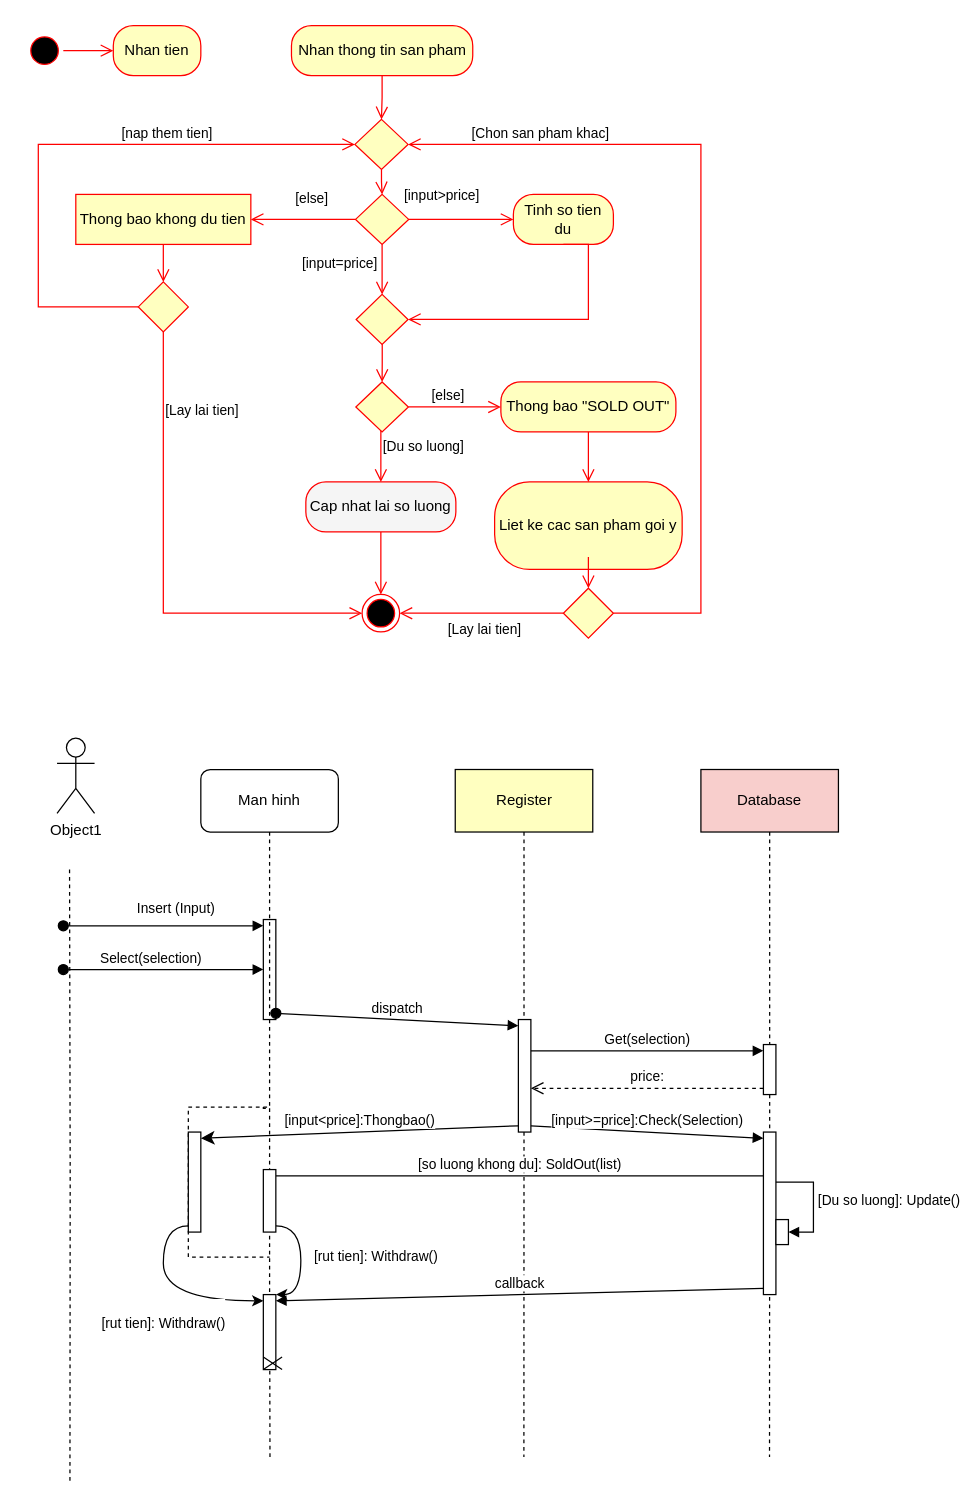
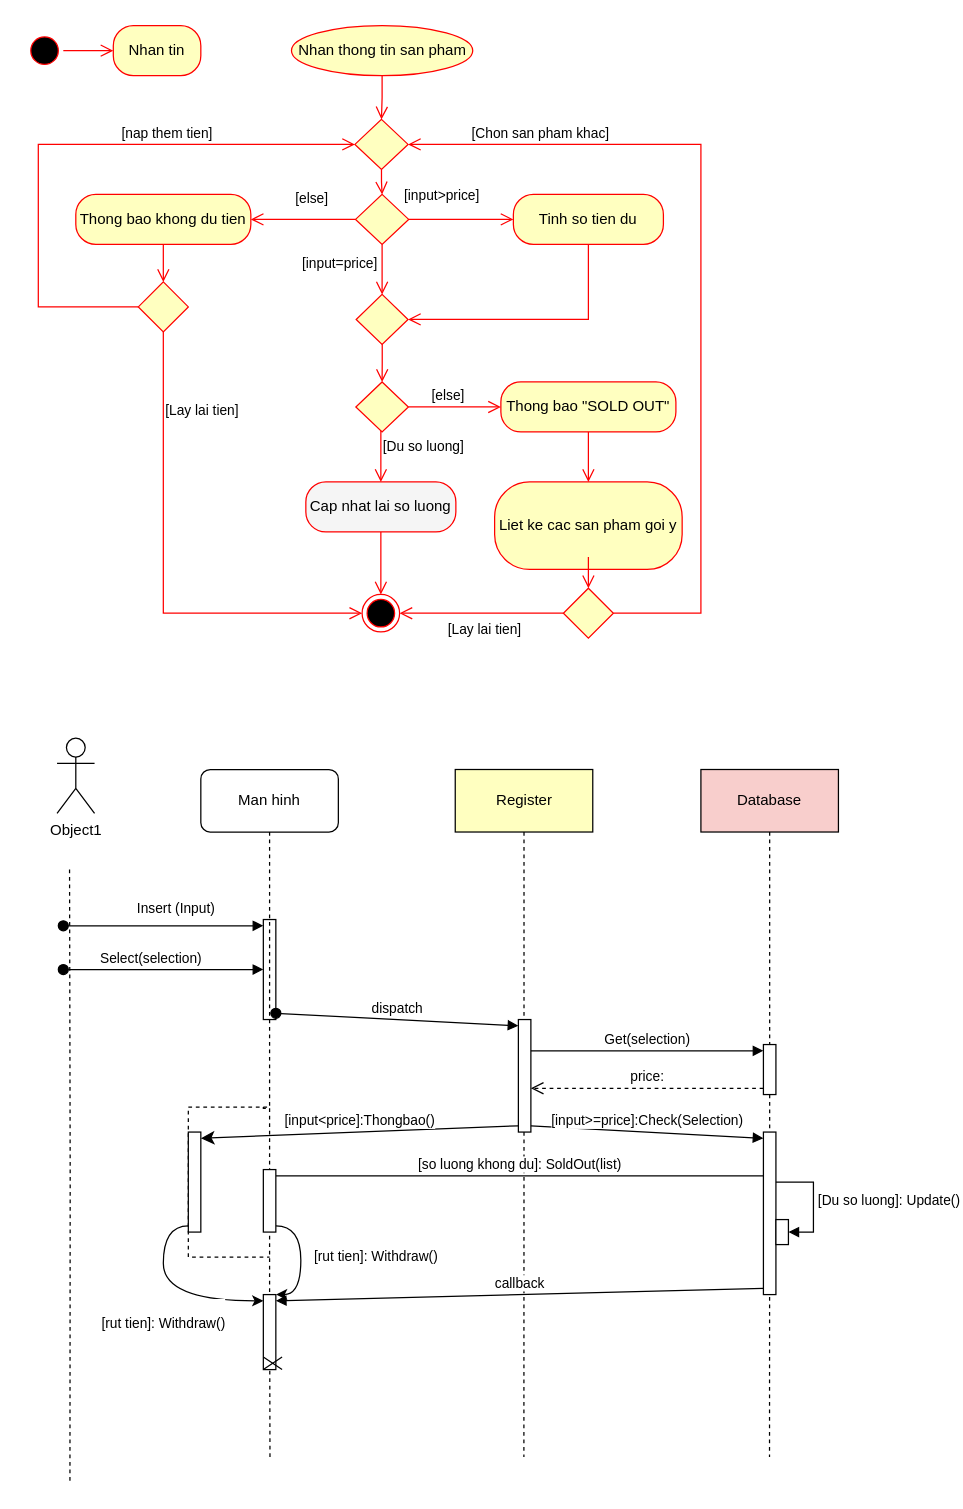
node "Nhan tien": label "Nhan tien" -> "Nhan tin"
node "Nhan thong tin san pham": shape rounded rectangle -> ellipse
node "Thong bao khong du tien": shape rectangle -> rounded rectangle
node "Tinh so tien du": size 100x50 -> 150x50
